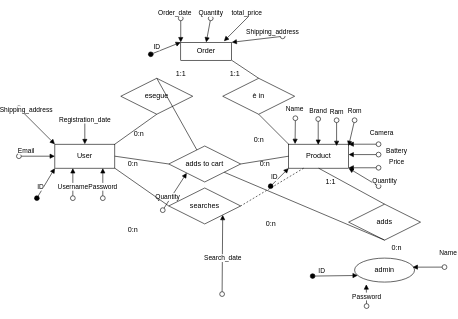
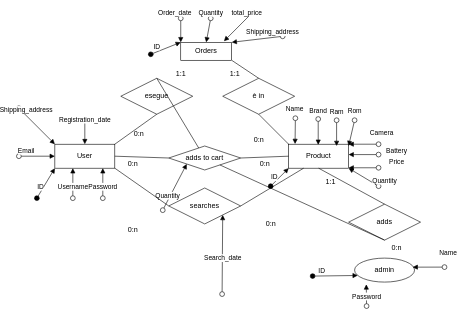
node "Order": label "Order" -> "Orders"
node "adds to cart": size 72x36 -> 72x24
edge "Product" -- "searches": style dashed -> solid
